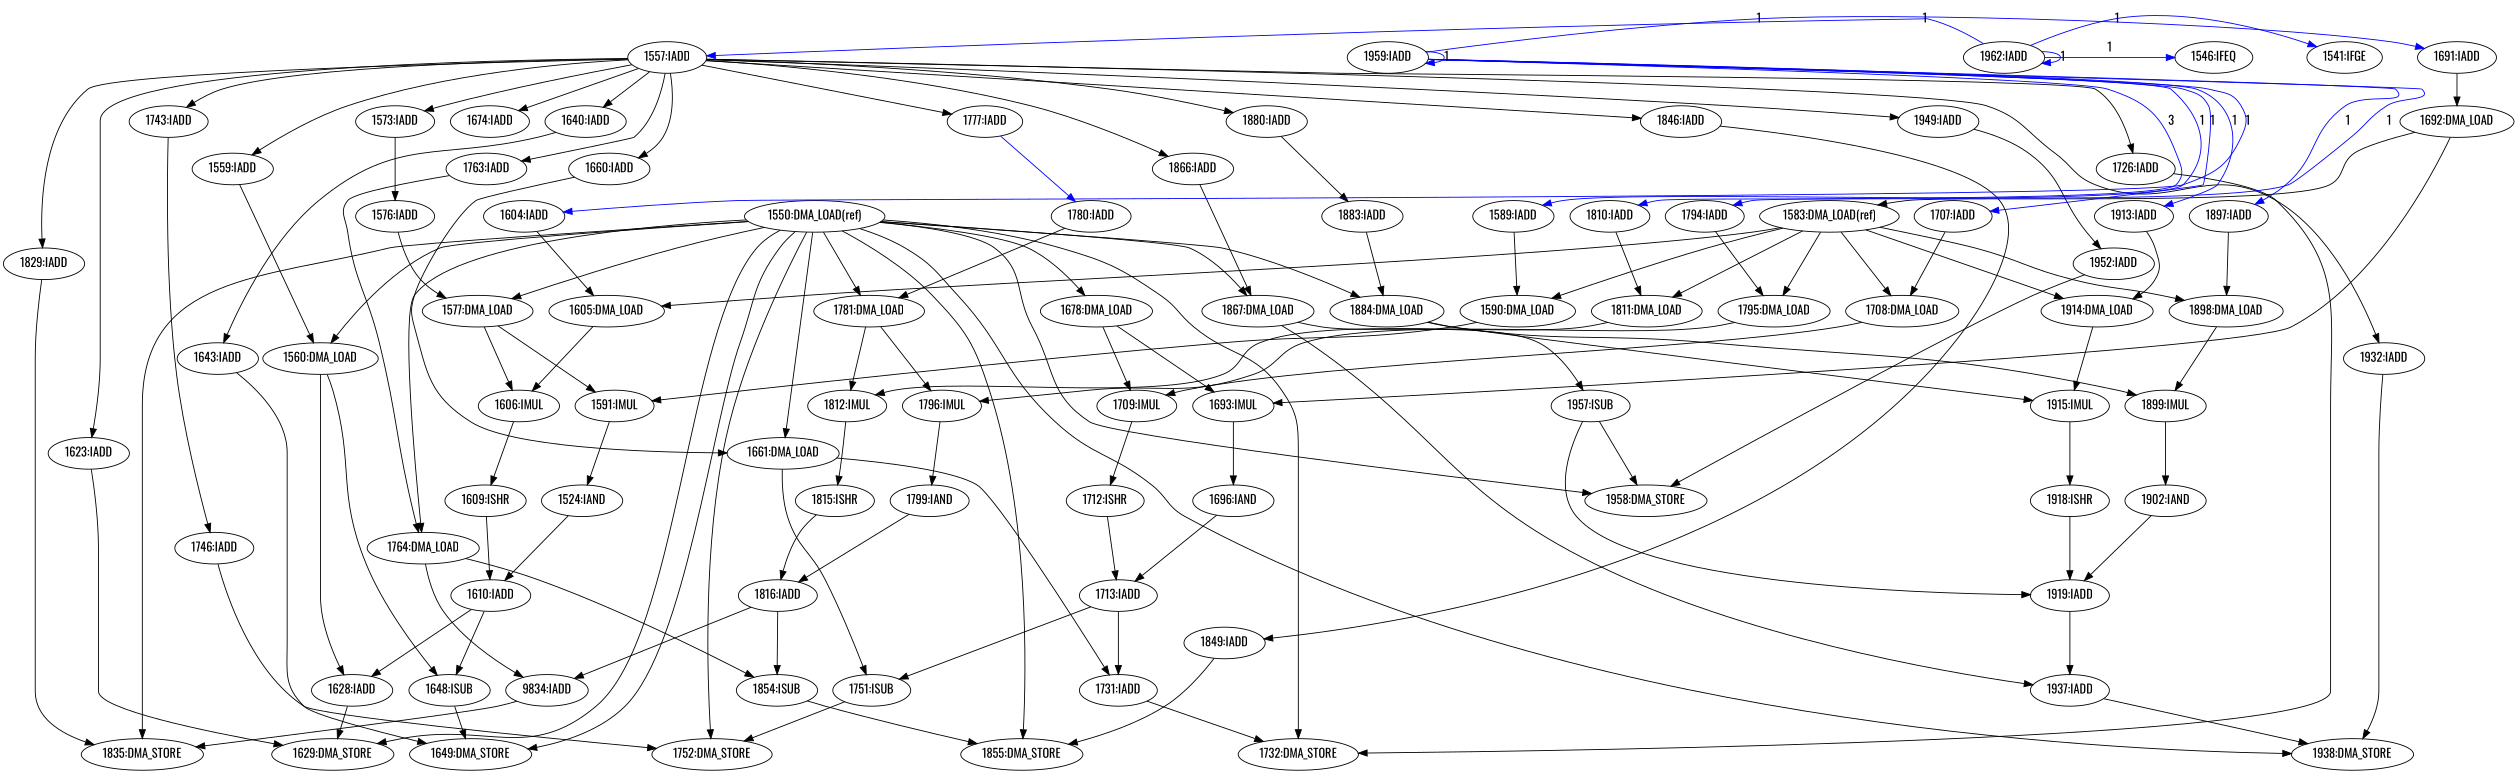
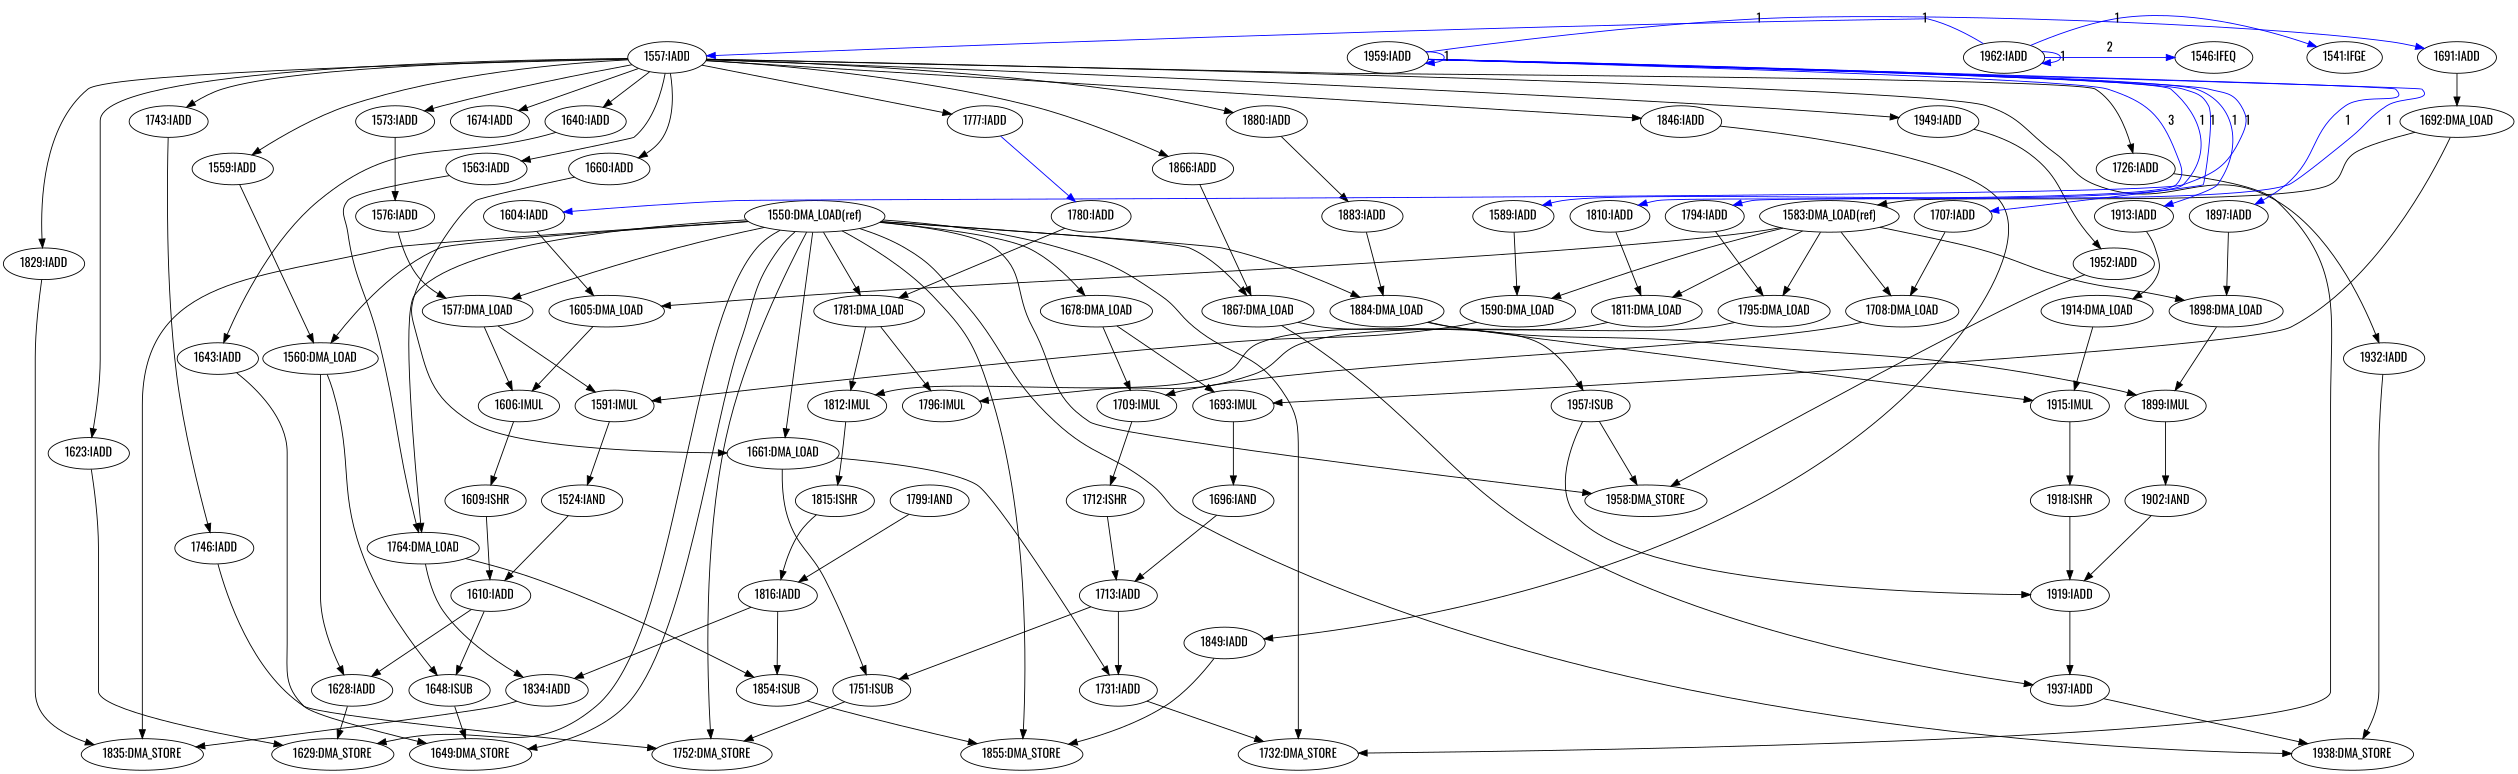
edge "1962:IADD" -> "1546:IFEQ": label "1" -> "2"
node "1763:IADD": label "1763:IADD" -> "1563:IADD"
edge "1583:DMA_LOAD(ref)" -> "1914:DMA_LOAD": removed
edge "1796:IMUL" -> "1799:IAND": removed
node "9834:IADD": label "9834:IADD" -> "1834:IADD"
